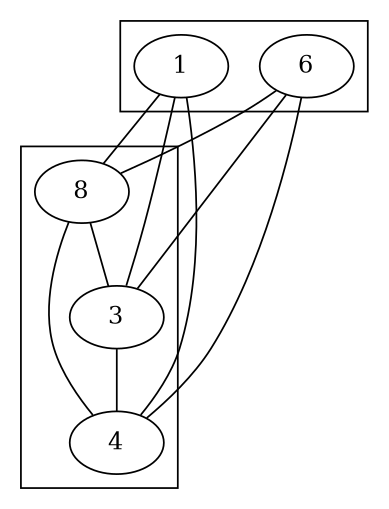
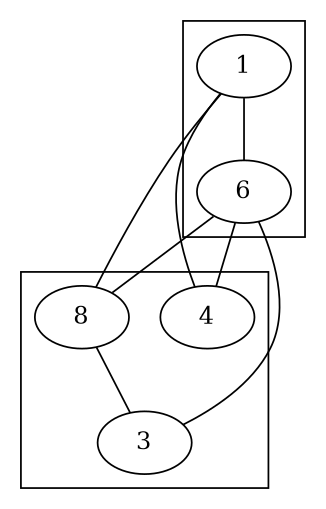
edge "1" -- "3": now "1" -- "6"
edge "8" -- "4": removed
edge "3" -- "4": removed
